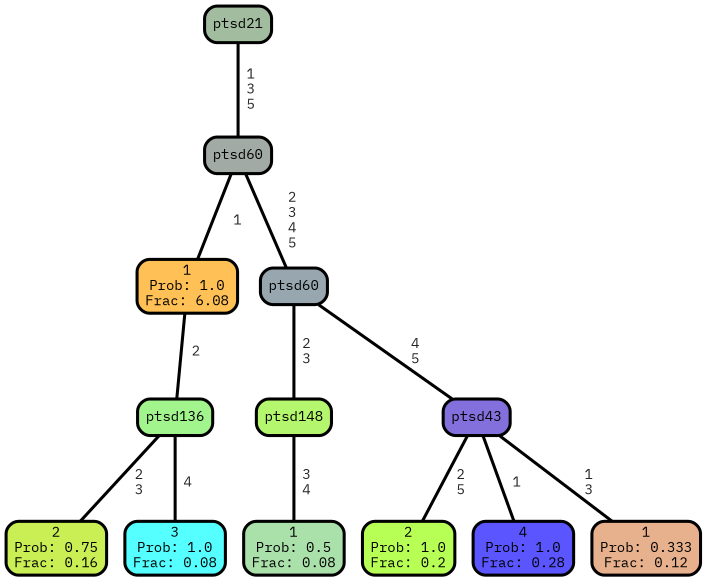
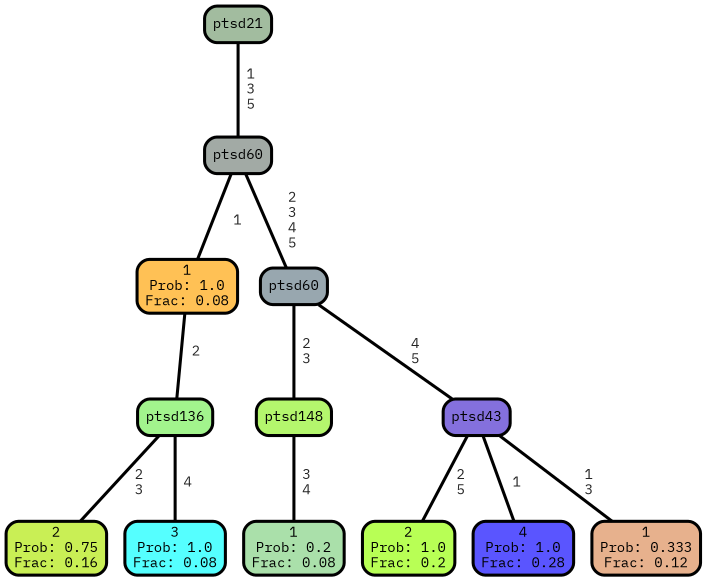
node "1 Prob: 1.0 Frac: 6.08": label "1 Prob: 1.0 Frac: 6.08" -> "1 Prob: 1.0 Frac: 0.08"
node "1 Prob: 0.5 Frac: 0.08": label "1 Prob: 0.5 Frac: 0.08" -> "1 Prob: 0.2 Frac: 0.08"
